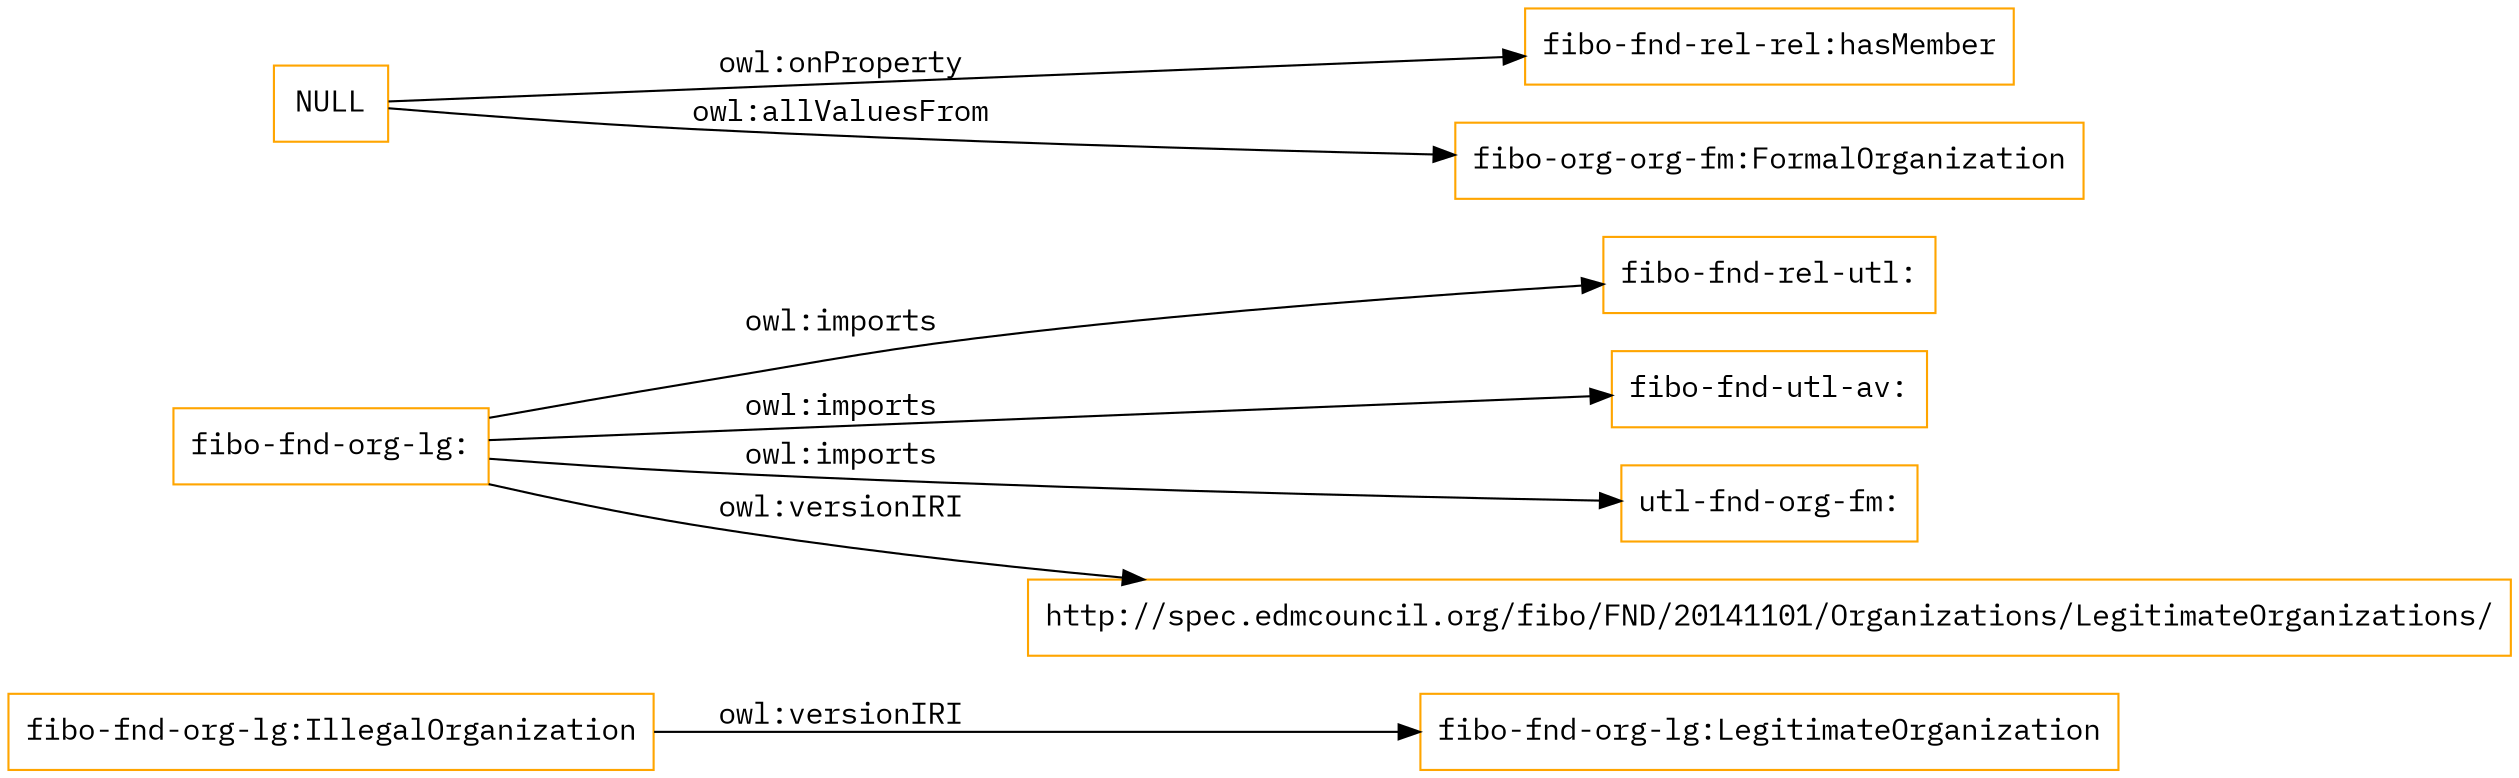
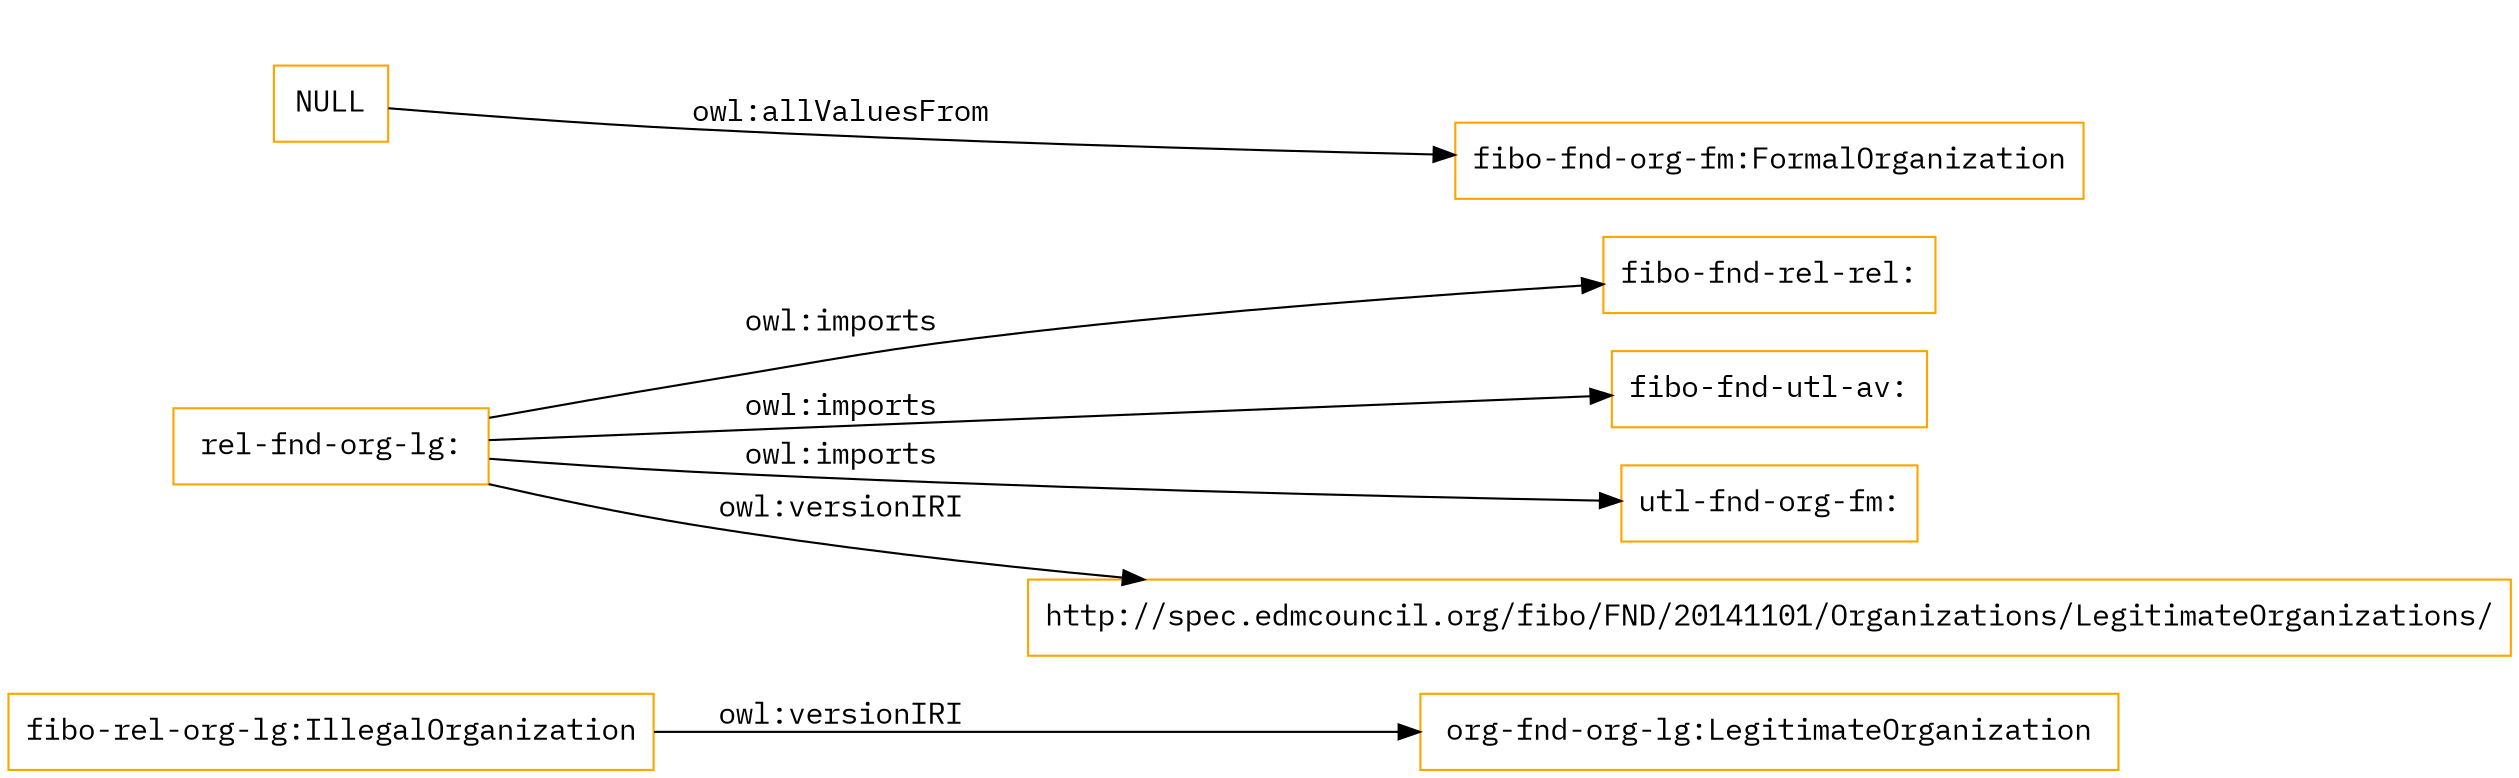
node "fibo-fnd-rel-rel:hasMember": removed
node "fibo-org-org-fm:FormalOrganization": label "fibo-org-org-fm:FormalOrganization" -> "fibo-fnd-org-fm:FormalOrganization"
node "fibo-fnd-rel-utl:": label "fibo-fnd-rel-utl:" -> "fibo-fnd-rel-rel:"
node "fibo-fnd-org-lg:": label "fibo-fnd-org-lg:" -> "rel-fnd-org-lg:"
node "fibo-fnd-org-lg:IllegalOrganization": label "fibo-fnd-org-lg:IllegalOrganization" -> "fibo-rel-org-lg:IllegalOrganization"
node "fibo-fnd-org-lg:LegitimateOrganization": label "fibo-fnd-org-lg:LegitimateOrganization" -> "org-fnd-org-lg:LegitimateOrganization"
